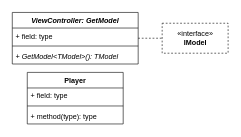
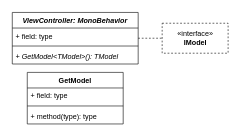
node "ViewController: GetModel": label "ViewController: GetModel" -> "ViewController: MonoBehavior"
node "Player": label "Player" -> "GetModel"
